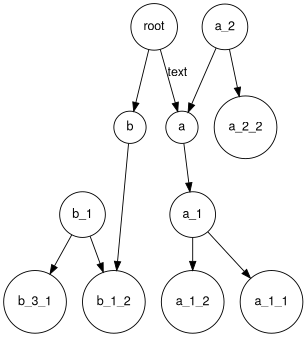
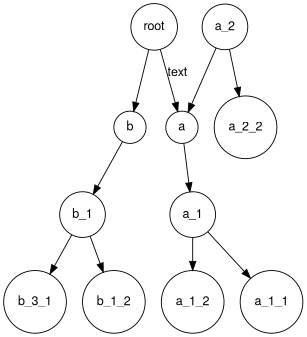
edge "b" -> "b_1_2": now "b" -> "b_1"
